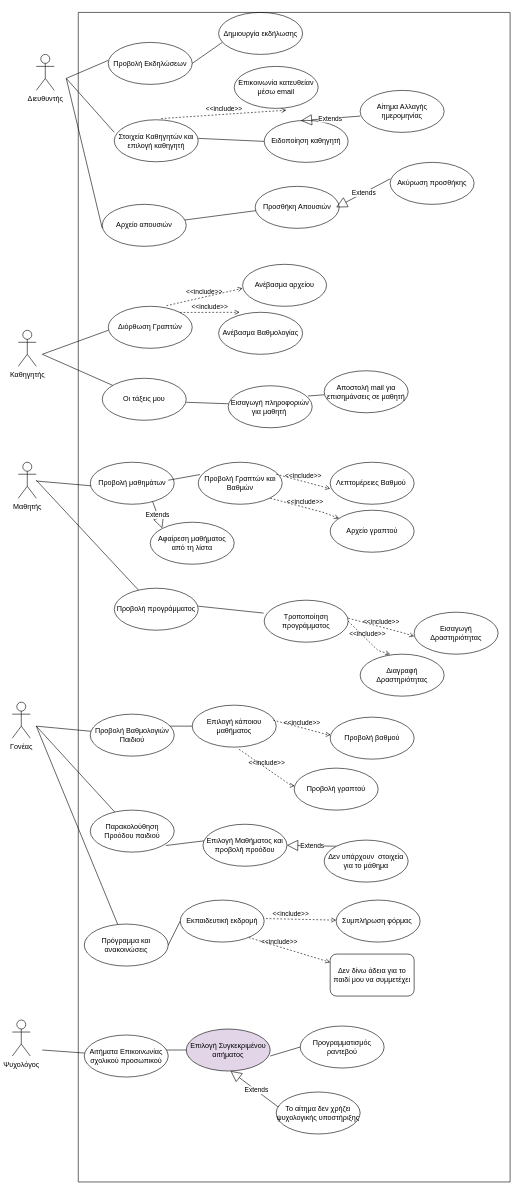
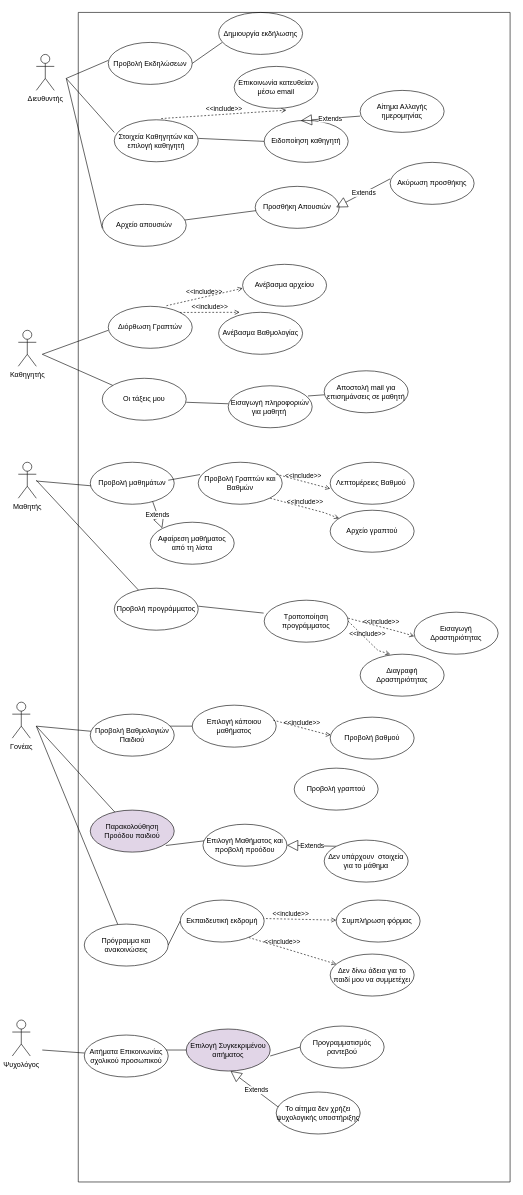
edge "Επιλογή κάποιου μαθήματος" -> "Προβολή γραπτού": removed, label "<<include>>"
node "Παρακολούθηση Προόδου παιδιού": fillcolor #ffffff -> #e1d5e7
node "Δεν δίνω άδεια για το παιδί μου να συμμετέχει": shape rounded rectangle -> ellipse
